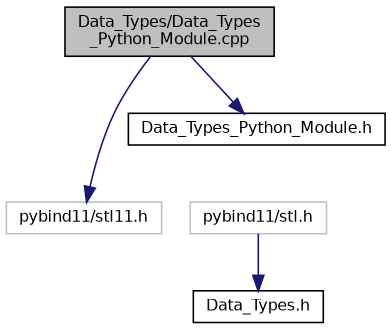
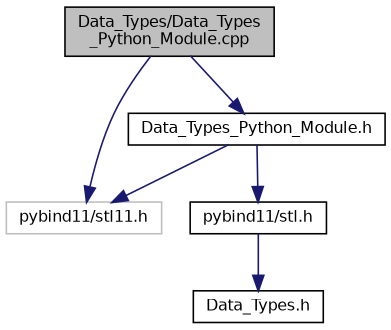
edge "Data_Types_Python_Module.h" -> "pybind11/stl.h": added
edge "Data_Types_Python_Module.h" -> "pybind11/stl11.h": added
node "pybind11/stl.h": color grey75 -> black
